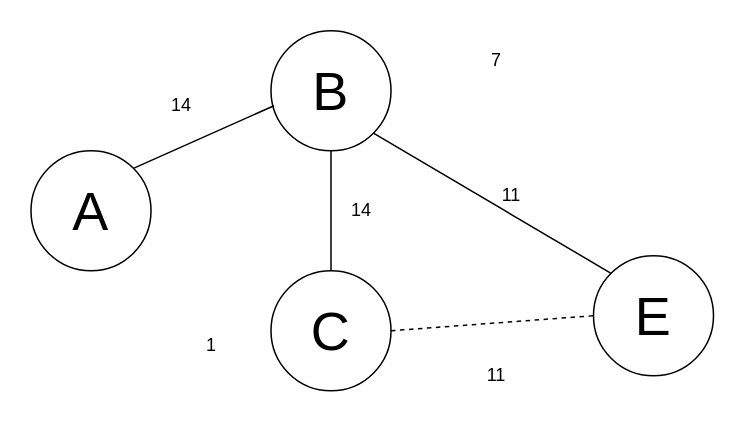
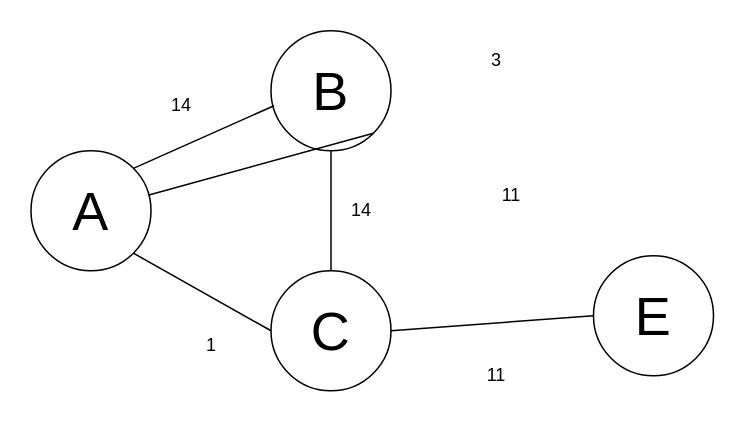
node "7": label "7" -> "3"
edge "B" -- "E": now "B" -- "A"
edge "A" -- "C": added
edge "E" -- "C": style dashed -> solid
